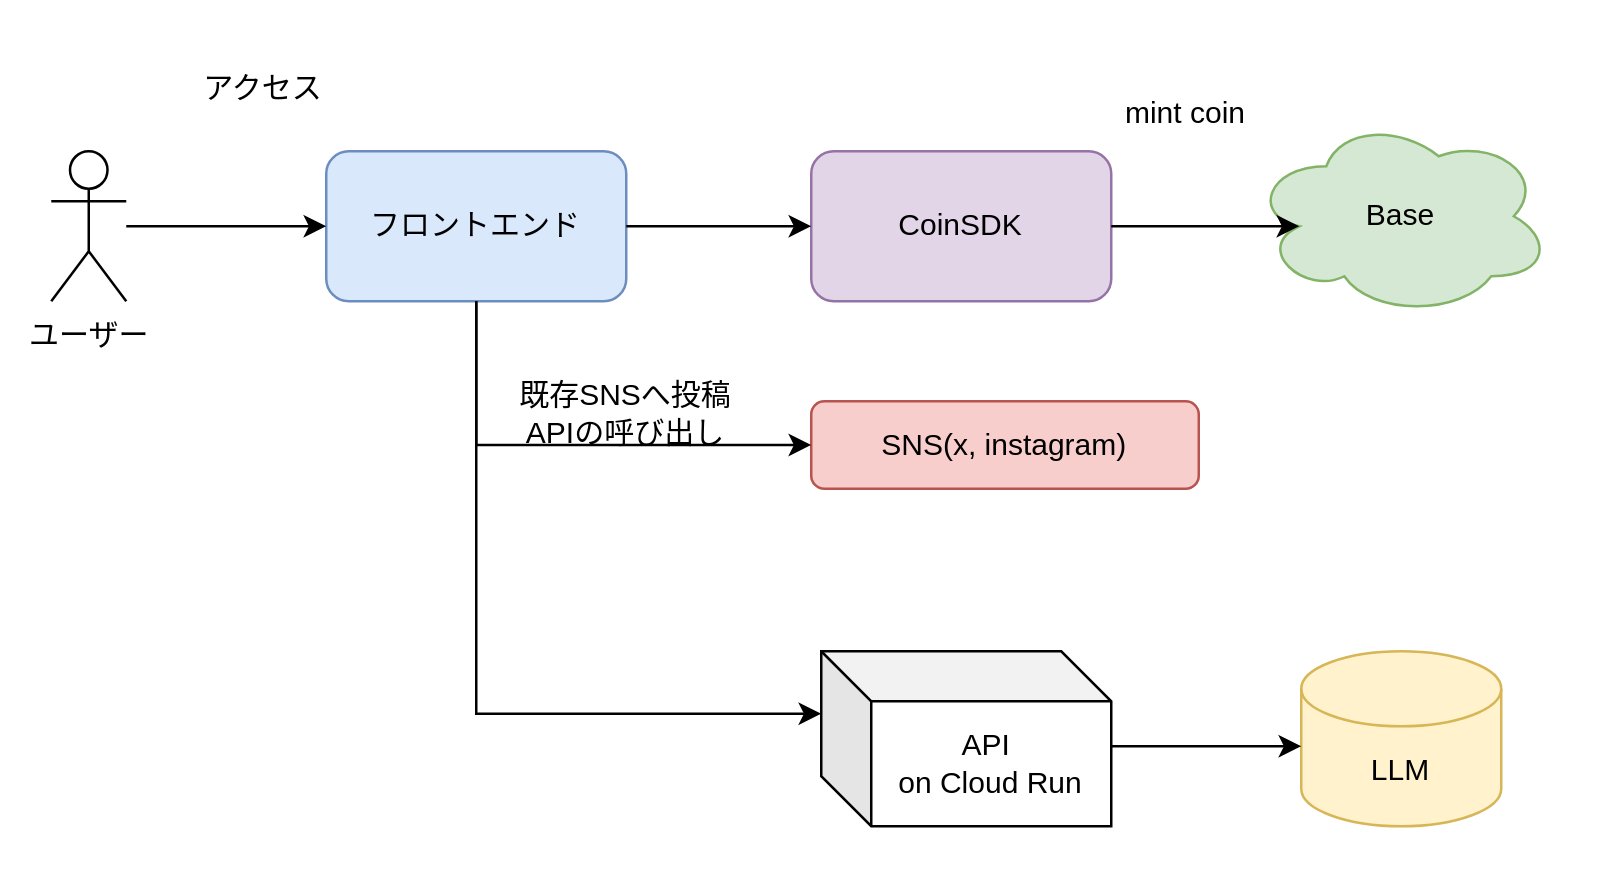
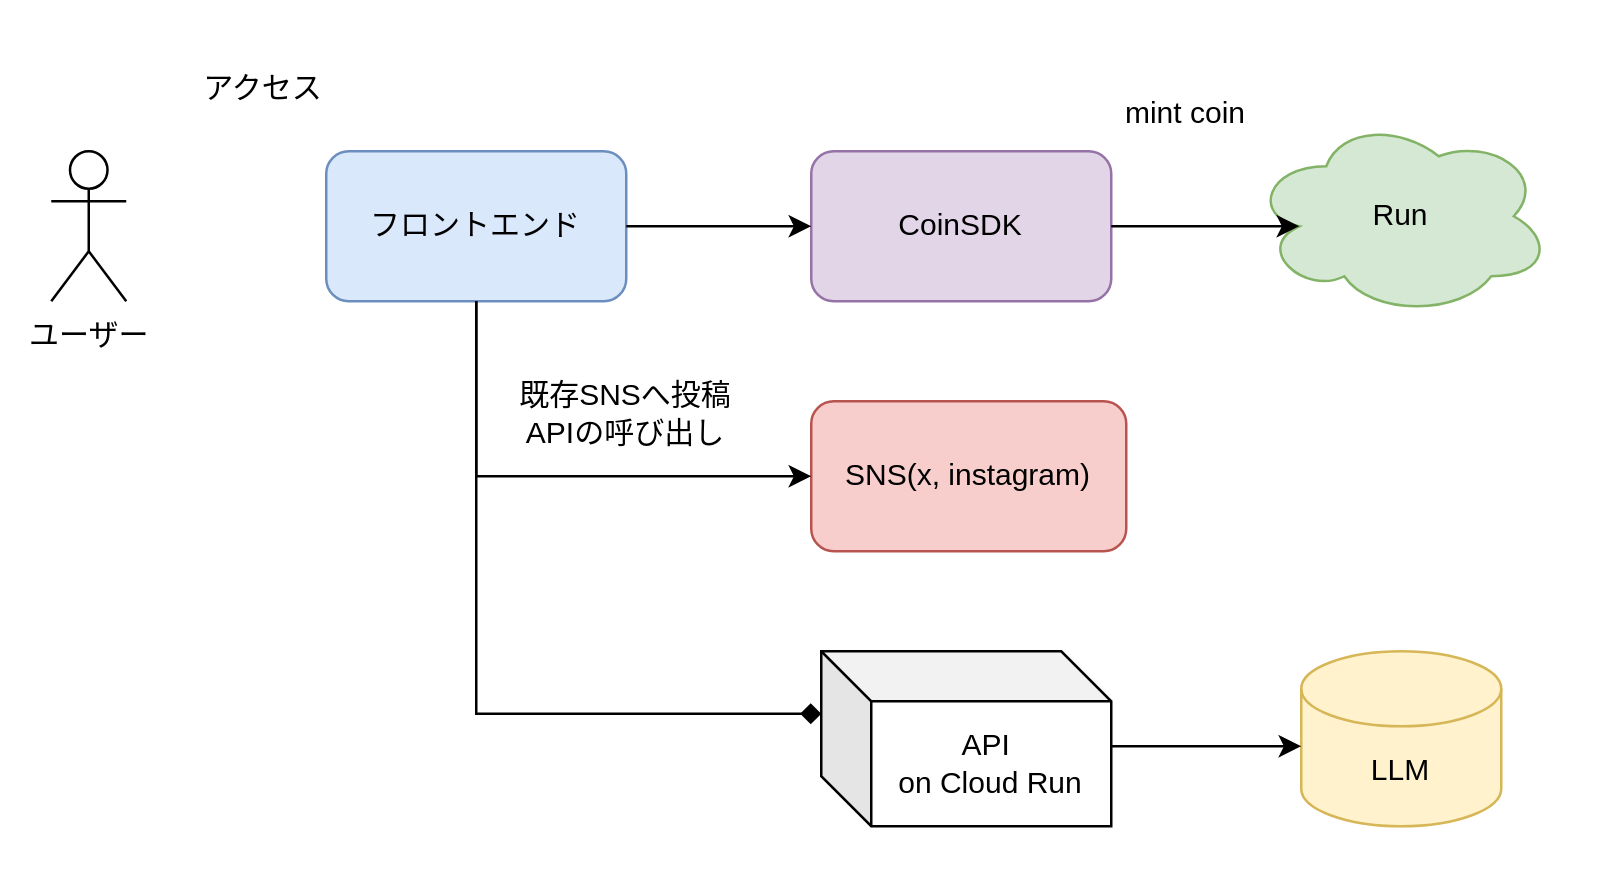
node "Base": label "Base" -> "Run"
edge "ユーザー" -> "フロントエンド": removed
node "SNS(x, instagram)": size 388x88 -> 315x150
edge "フロントエンド" -> "API on Cloud Run": arrowhead classic -> diamond
